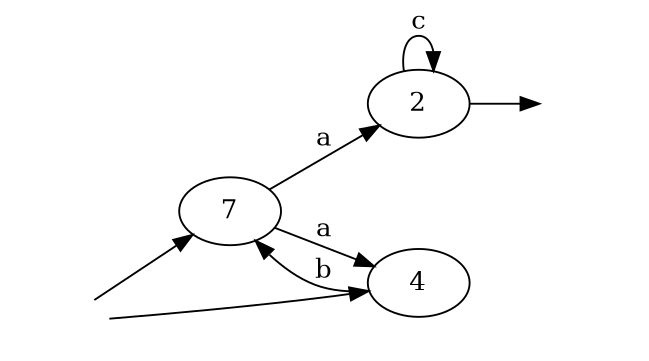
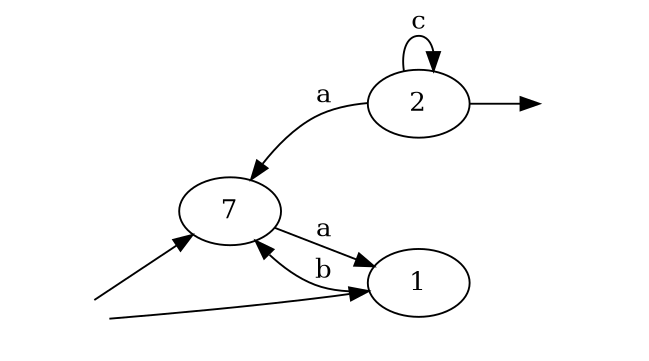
edge "7" -> "2": reversed
node "4": label "4" -> "1"
